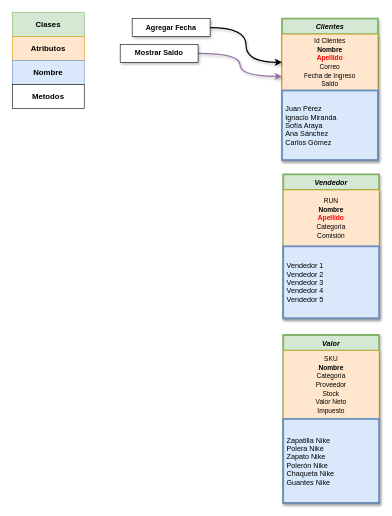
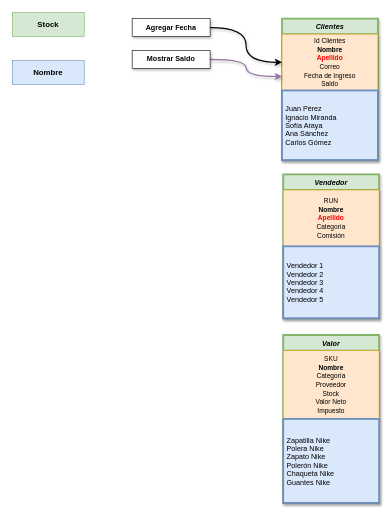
node "Clases": label "Clases" -> "Stock"
node "Atributos": removed
node "Mostrar Saldo": moved (159, 53) -> (171, 59)
node "Metodos": removed
